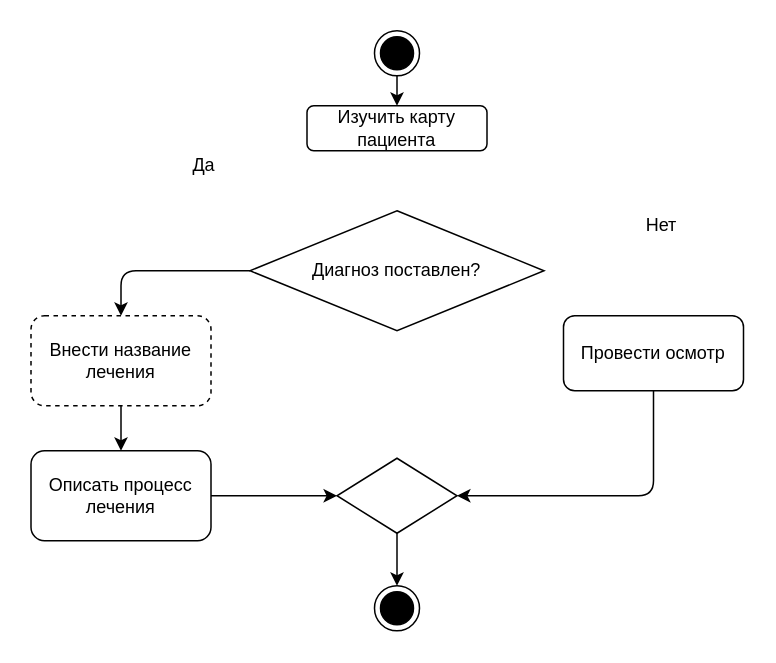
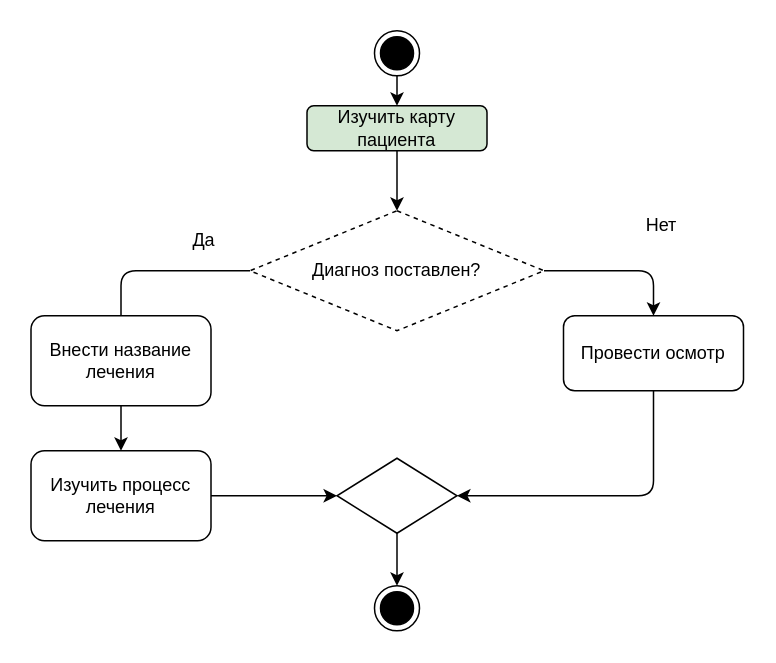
node "Изучить карту пациента": fillcolor #ffffff -> #d5e8d4
node "Да": moved (203, 166) -> (203, 241)
edge "Изучить карту пациента" -> "Диагноз поставлен?": added
node "Диагноз поставлен?": style solid -> dashed
edge "Диагноз поставлен?" -> "Провести осмотр": added
edge "Диагноз поставлен?" -> "Внести название лечения": arrowhead classic -> none
node "Внести название лечения": style dashed -> solid
node "Описать процесс лечения": label "Описать процесс лечения" -> "Изучить процесс лечения"
